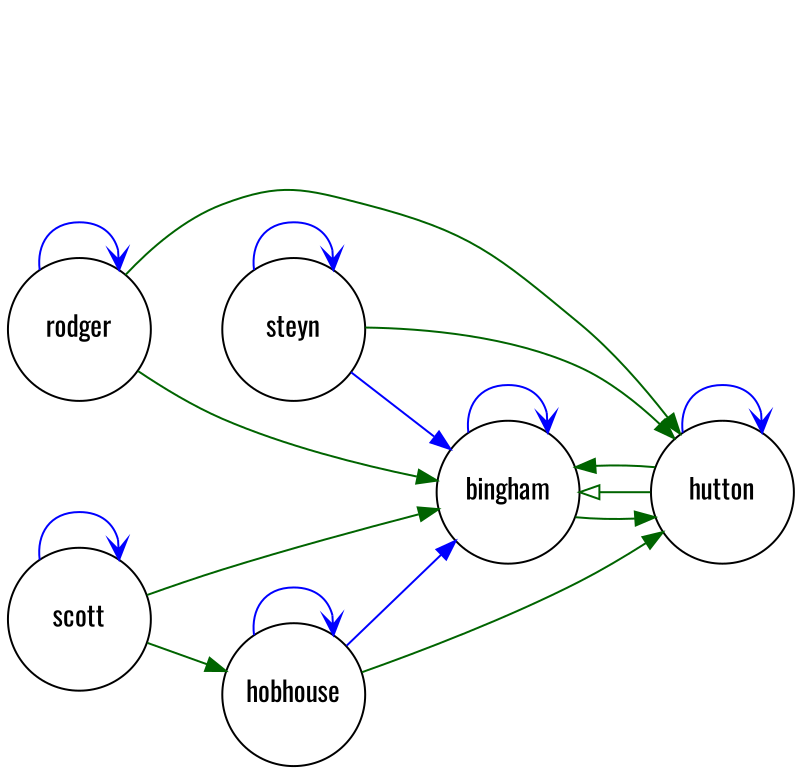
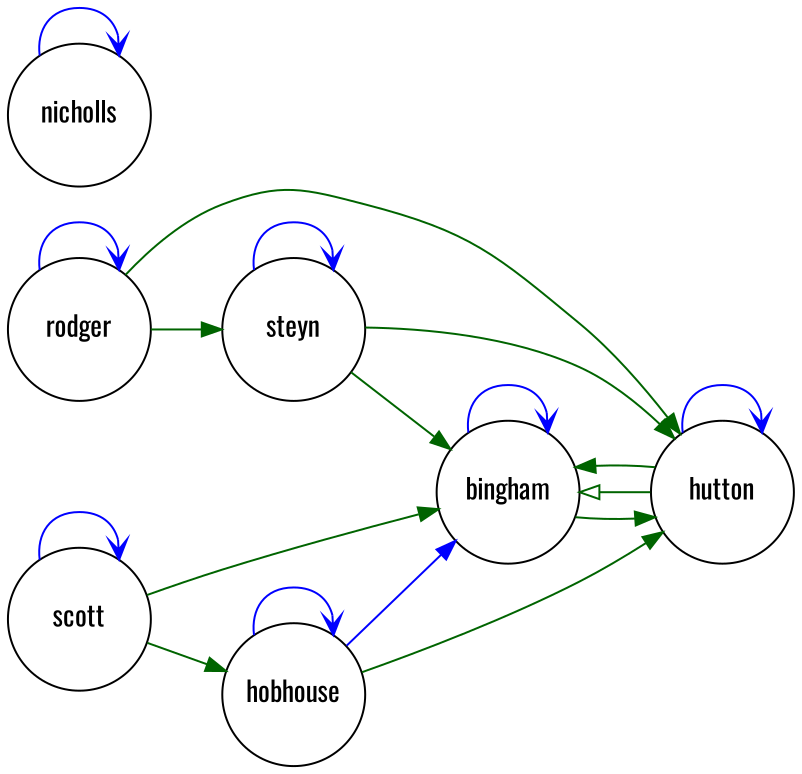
node "nicholls": added
edge "steyn" -> "bingham": color blue -> darkgreen
edge "rodger" -> "bingham": now "rodger" -> "steyn"
